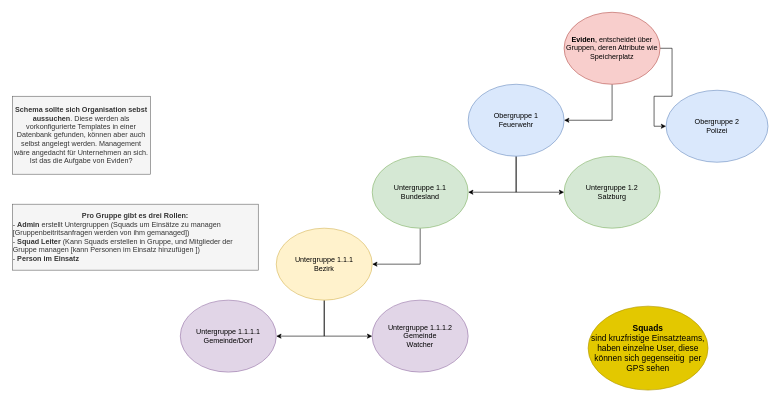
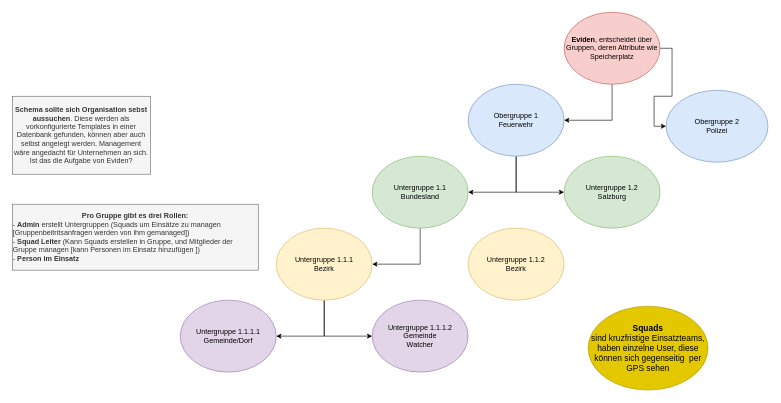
node "Untergruppe 1.1.2 Bezirk": added
